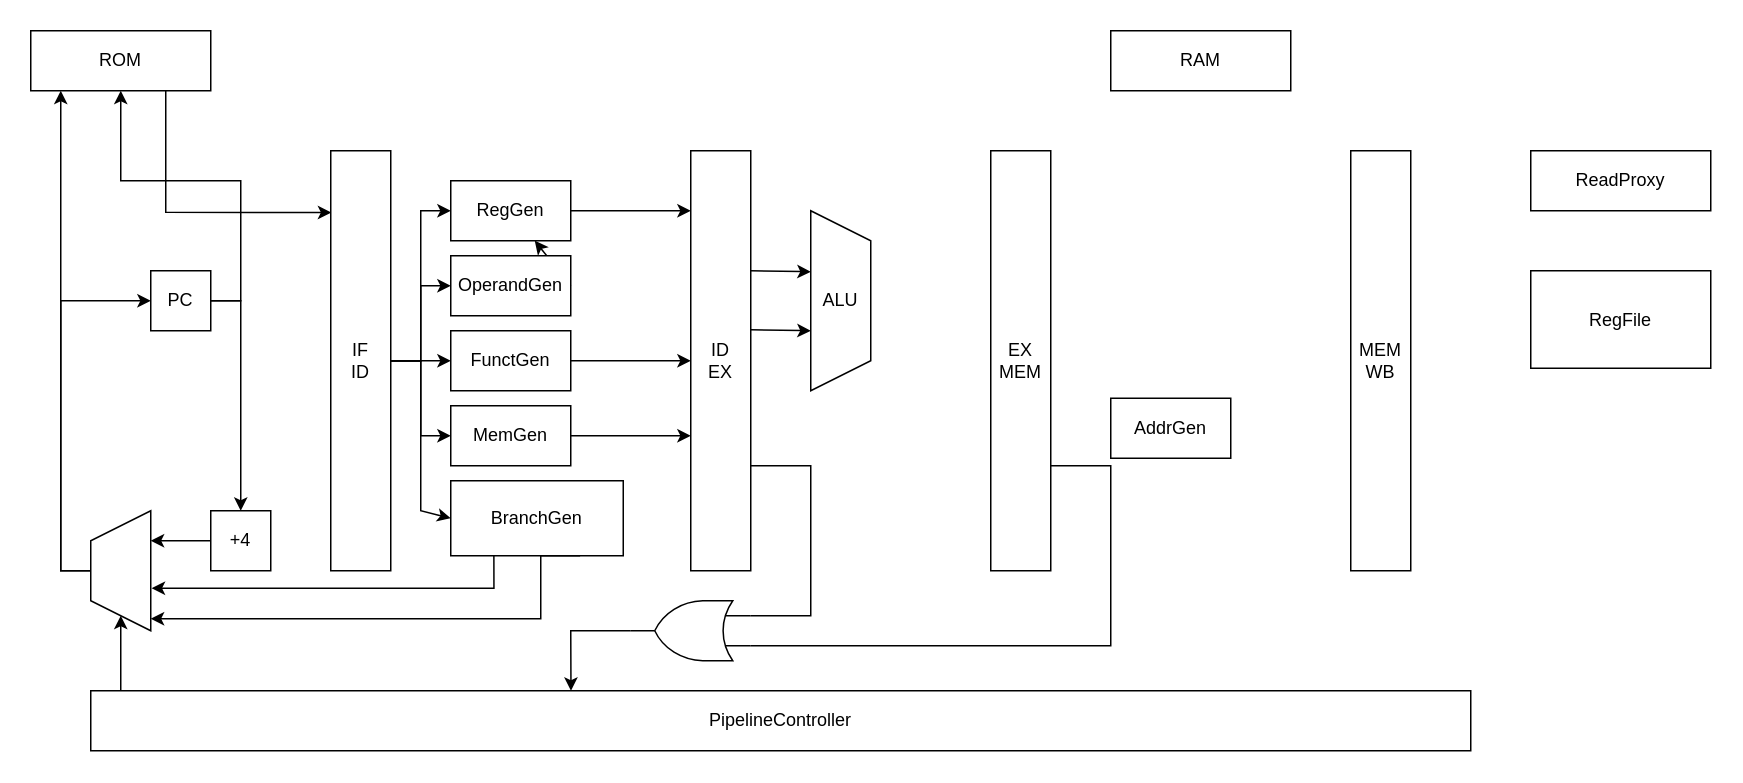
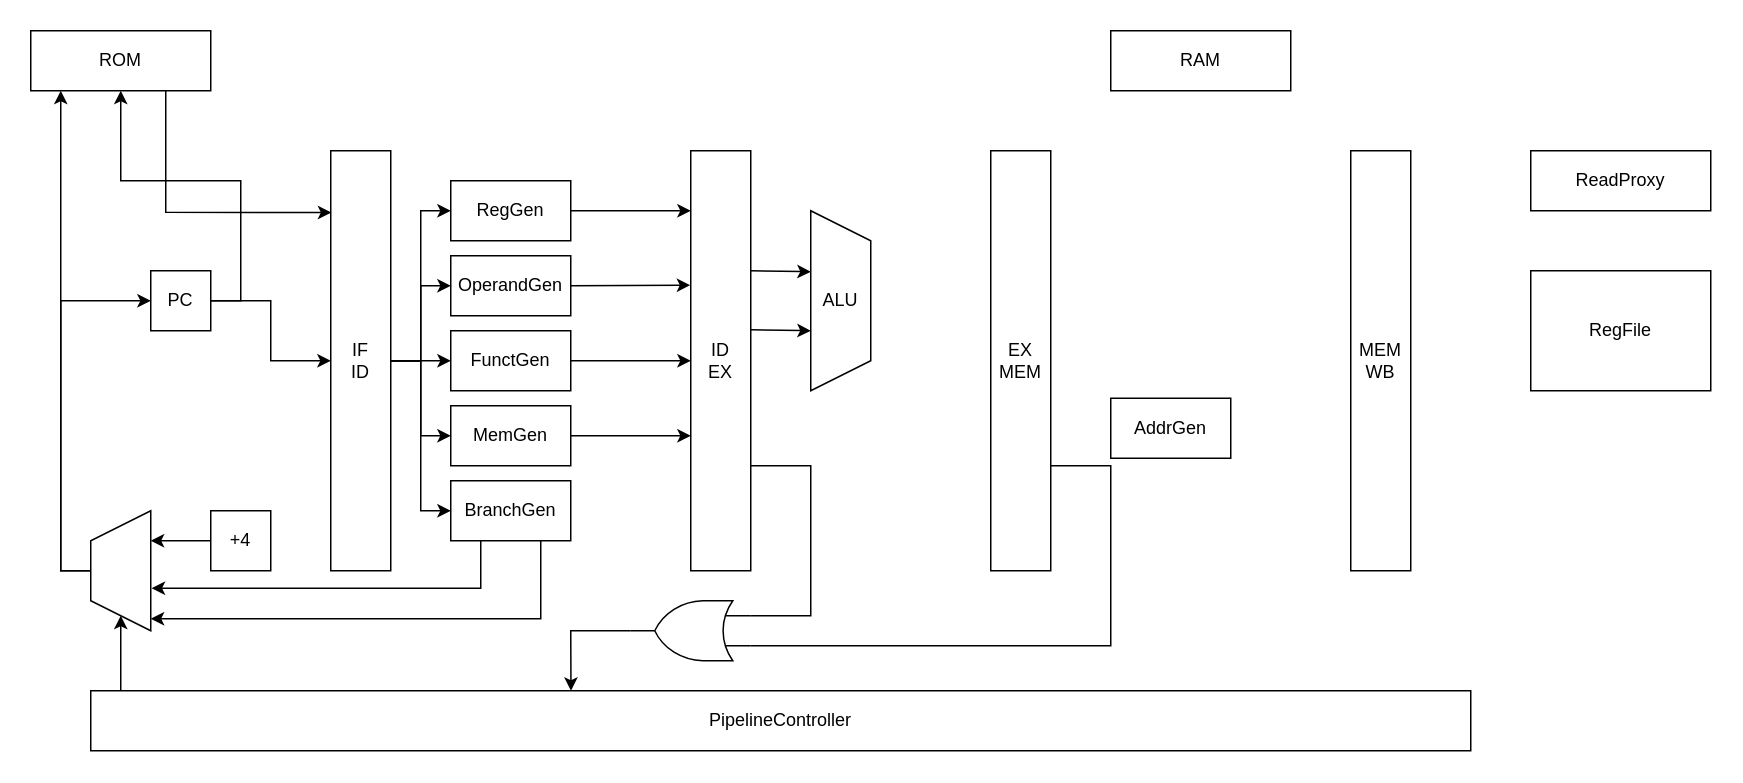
edge "OperandGen" -> "RegGen": now "OperandGen" -> "ID EX"
node "RegFile": size 180x98 -> 180x120
edge "PC" -> "+4": now "PC" -> "IF ID"
node "BranchGen": size 173x75 -> 120x60
